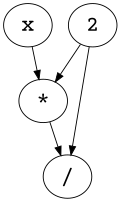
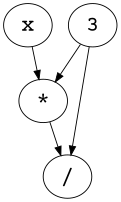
node "2": label "2" -> "3"
